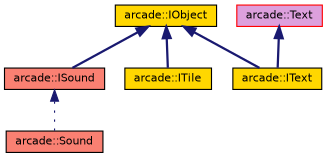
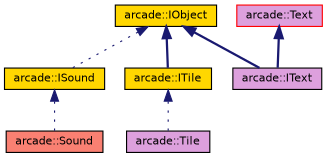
edge "arcade::ISound" -> "arcade::IObject": style bold -> dotted
node "arcade::ISound": fillcolor salmon -> gold
node "arcade::IText": fillcolor gold -> plum
node "arcade::Tile": added
